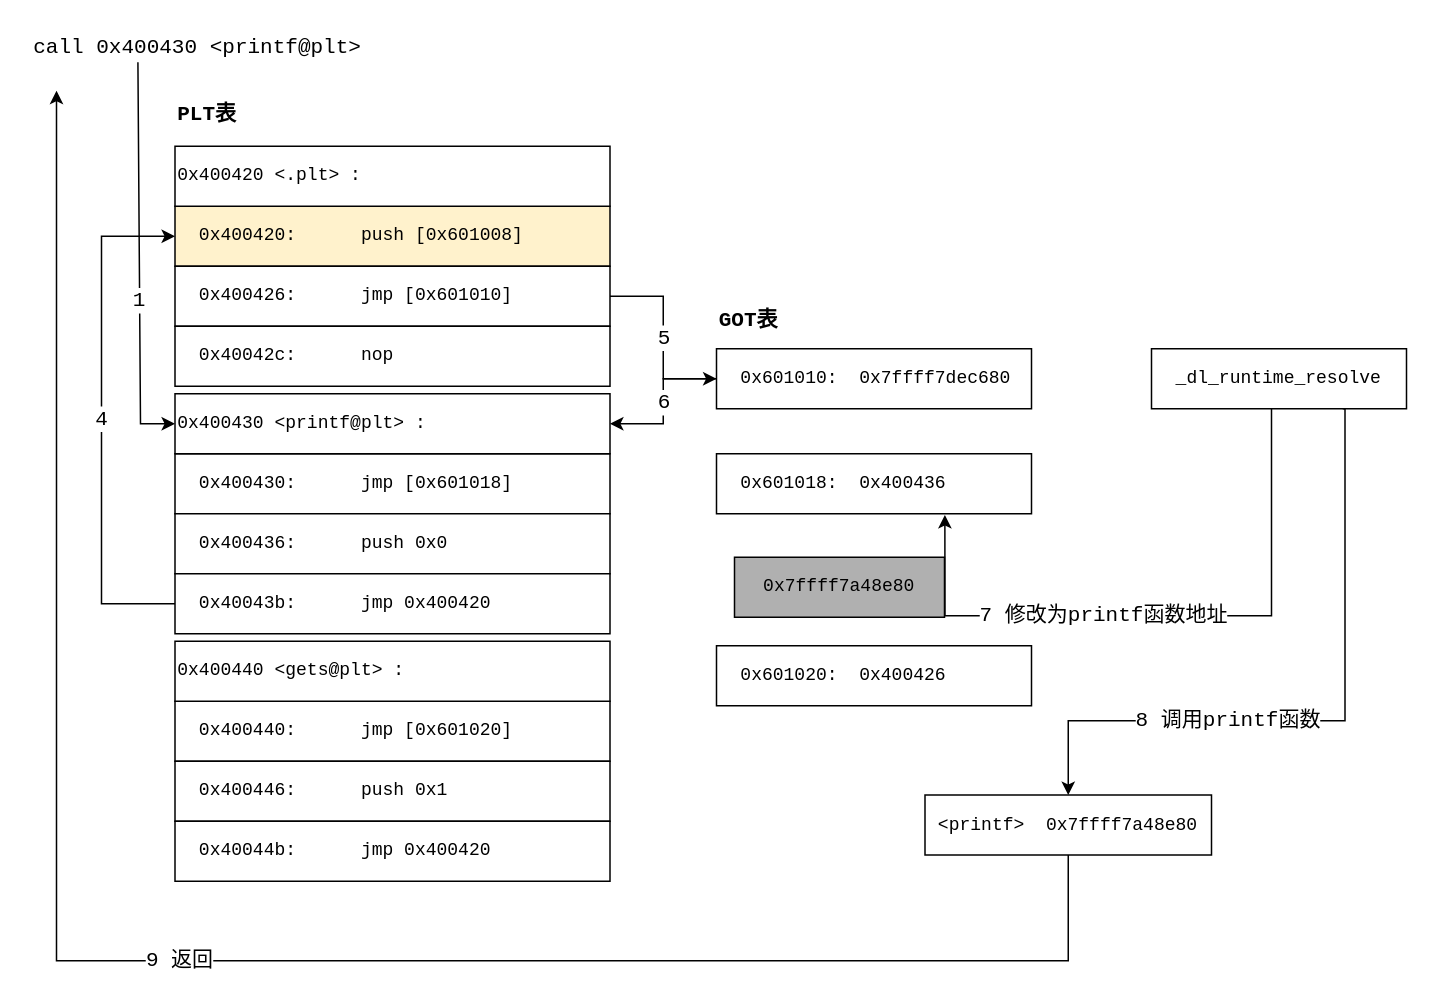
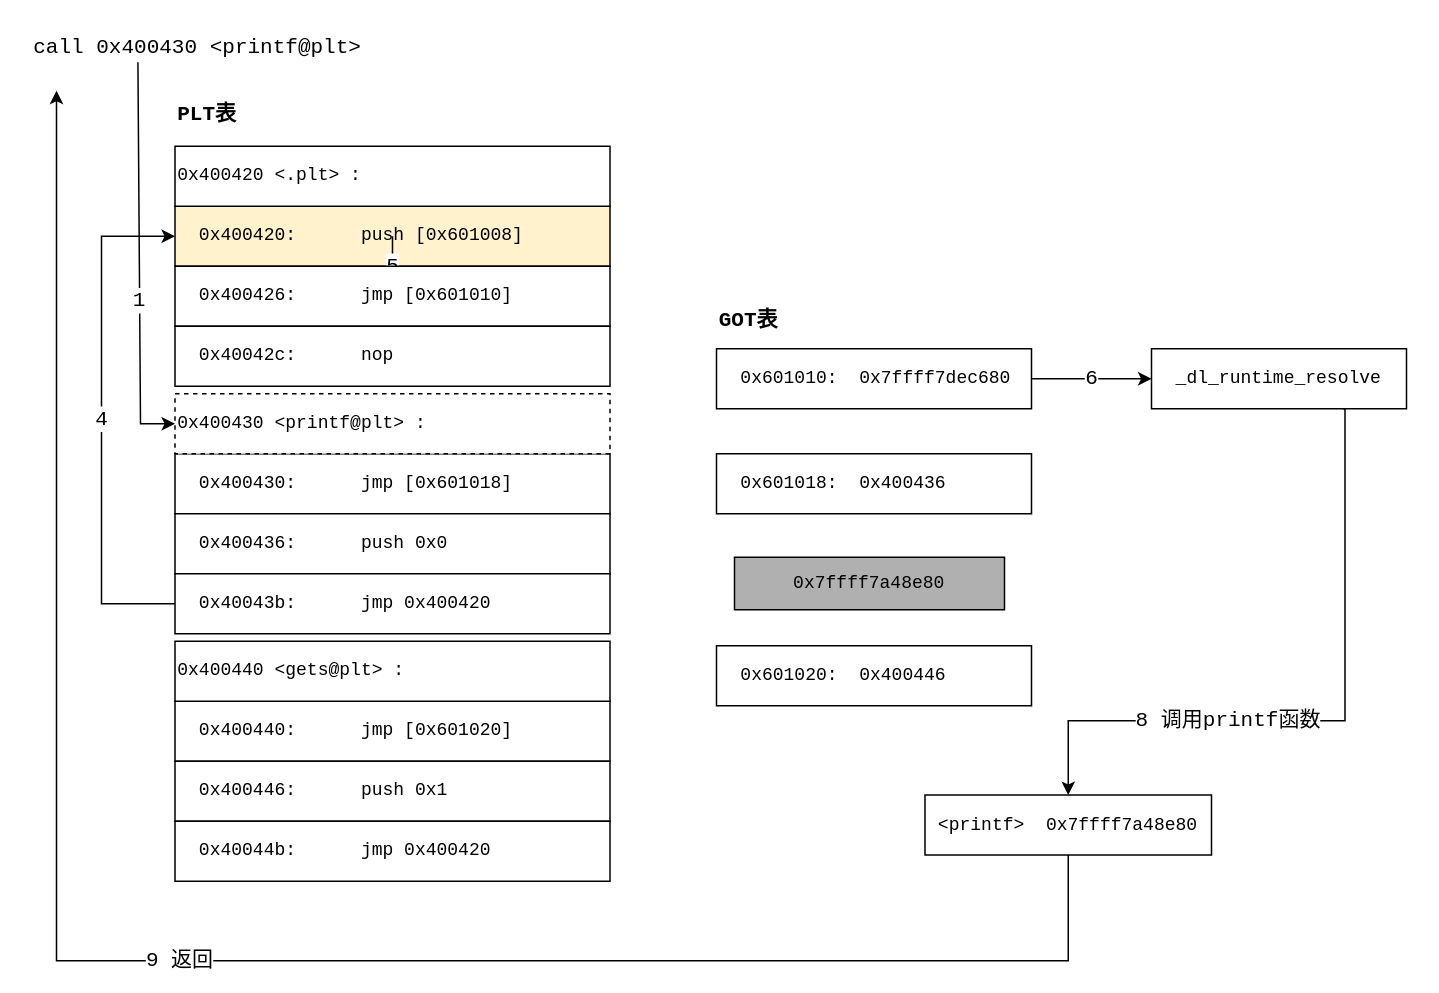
edge "0x400426: jmp [0x601010]" -> "0x601010: 0x7ffff7dec680": now "0x400426: jmp [0x601010]" -> "0x400420: push [0x601008]"
node "0x400430 <printf@plt> :": style solid -> dashed
edge "0x601010: 0x7ffff7dec680" -> "0x400430 <printf@plt> :": now "0x601010: 0x7ffff7dec680" -> "_dl_runtime_resolve"
edge "_dl_runtime_resolve" -> "0x601018: 0x400436": removed, label "7 修改为printf函数地址"
node "0x7ffff7a48e80": size 210x60 -> 270x53
node "0x601020: 0x400426": label "0x601020: 0x400426" -> "0x601020: 0x400446"
